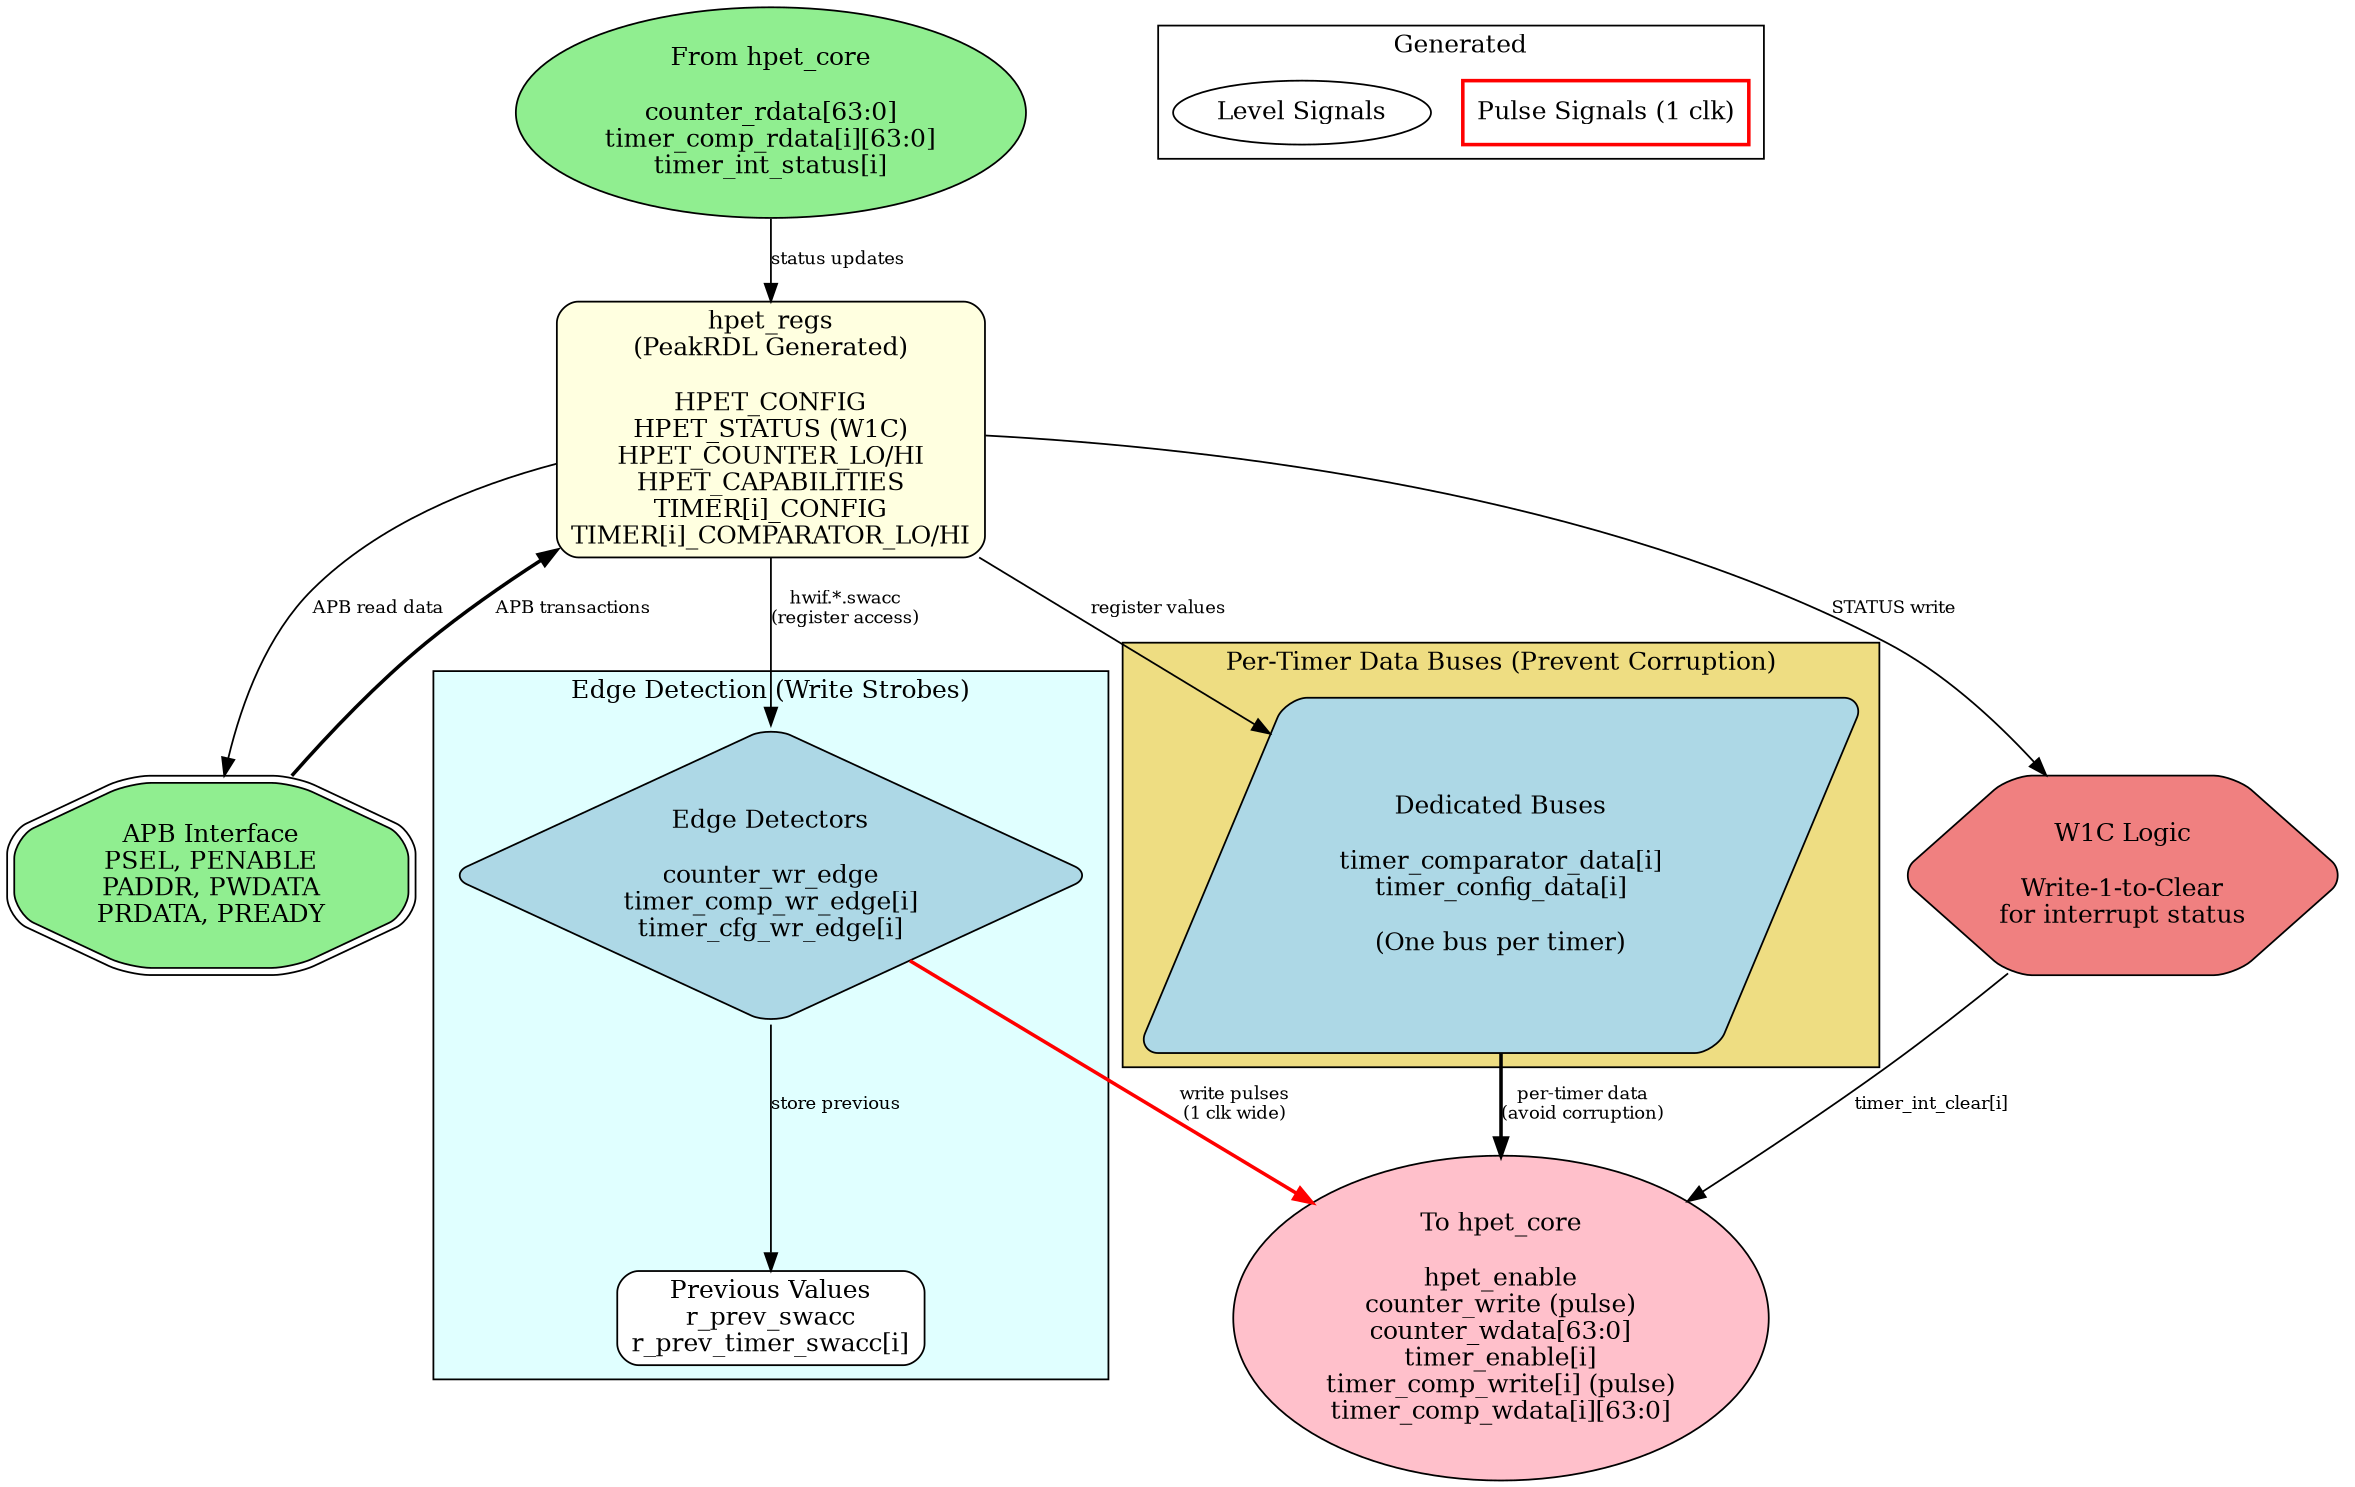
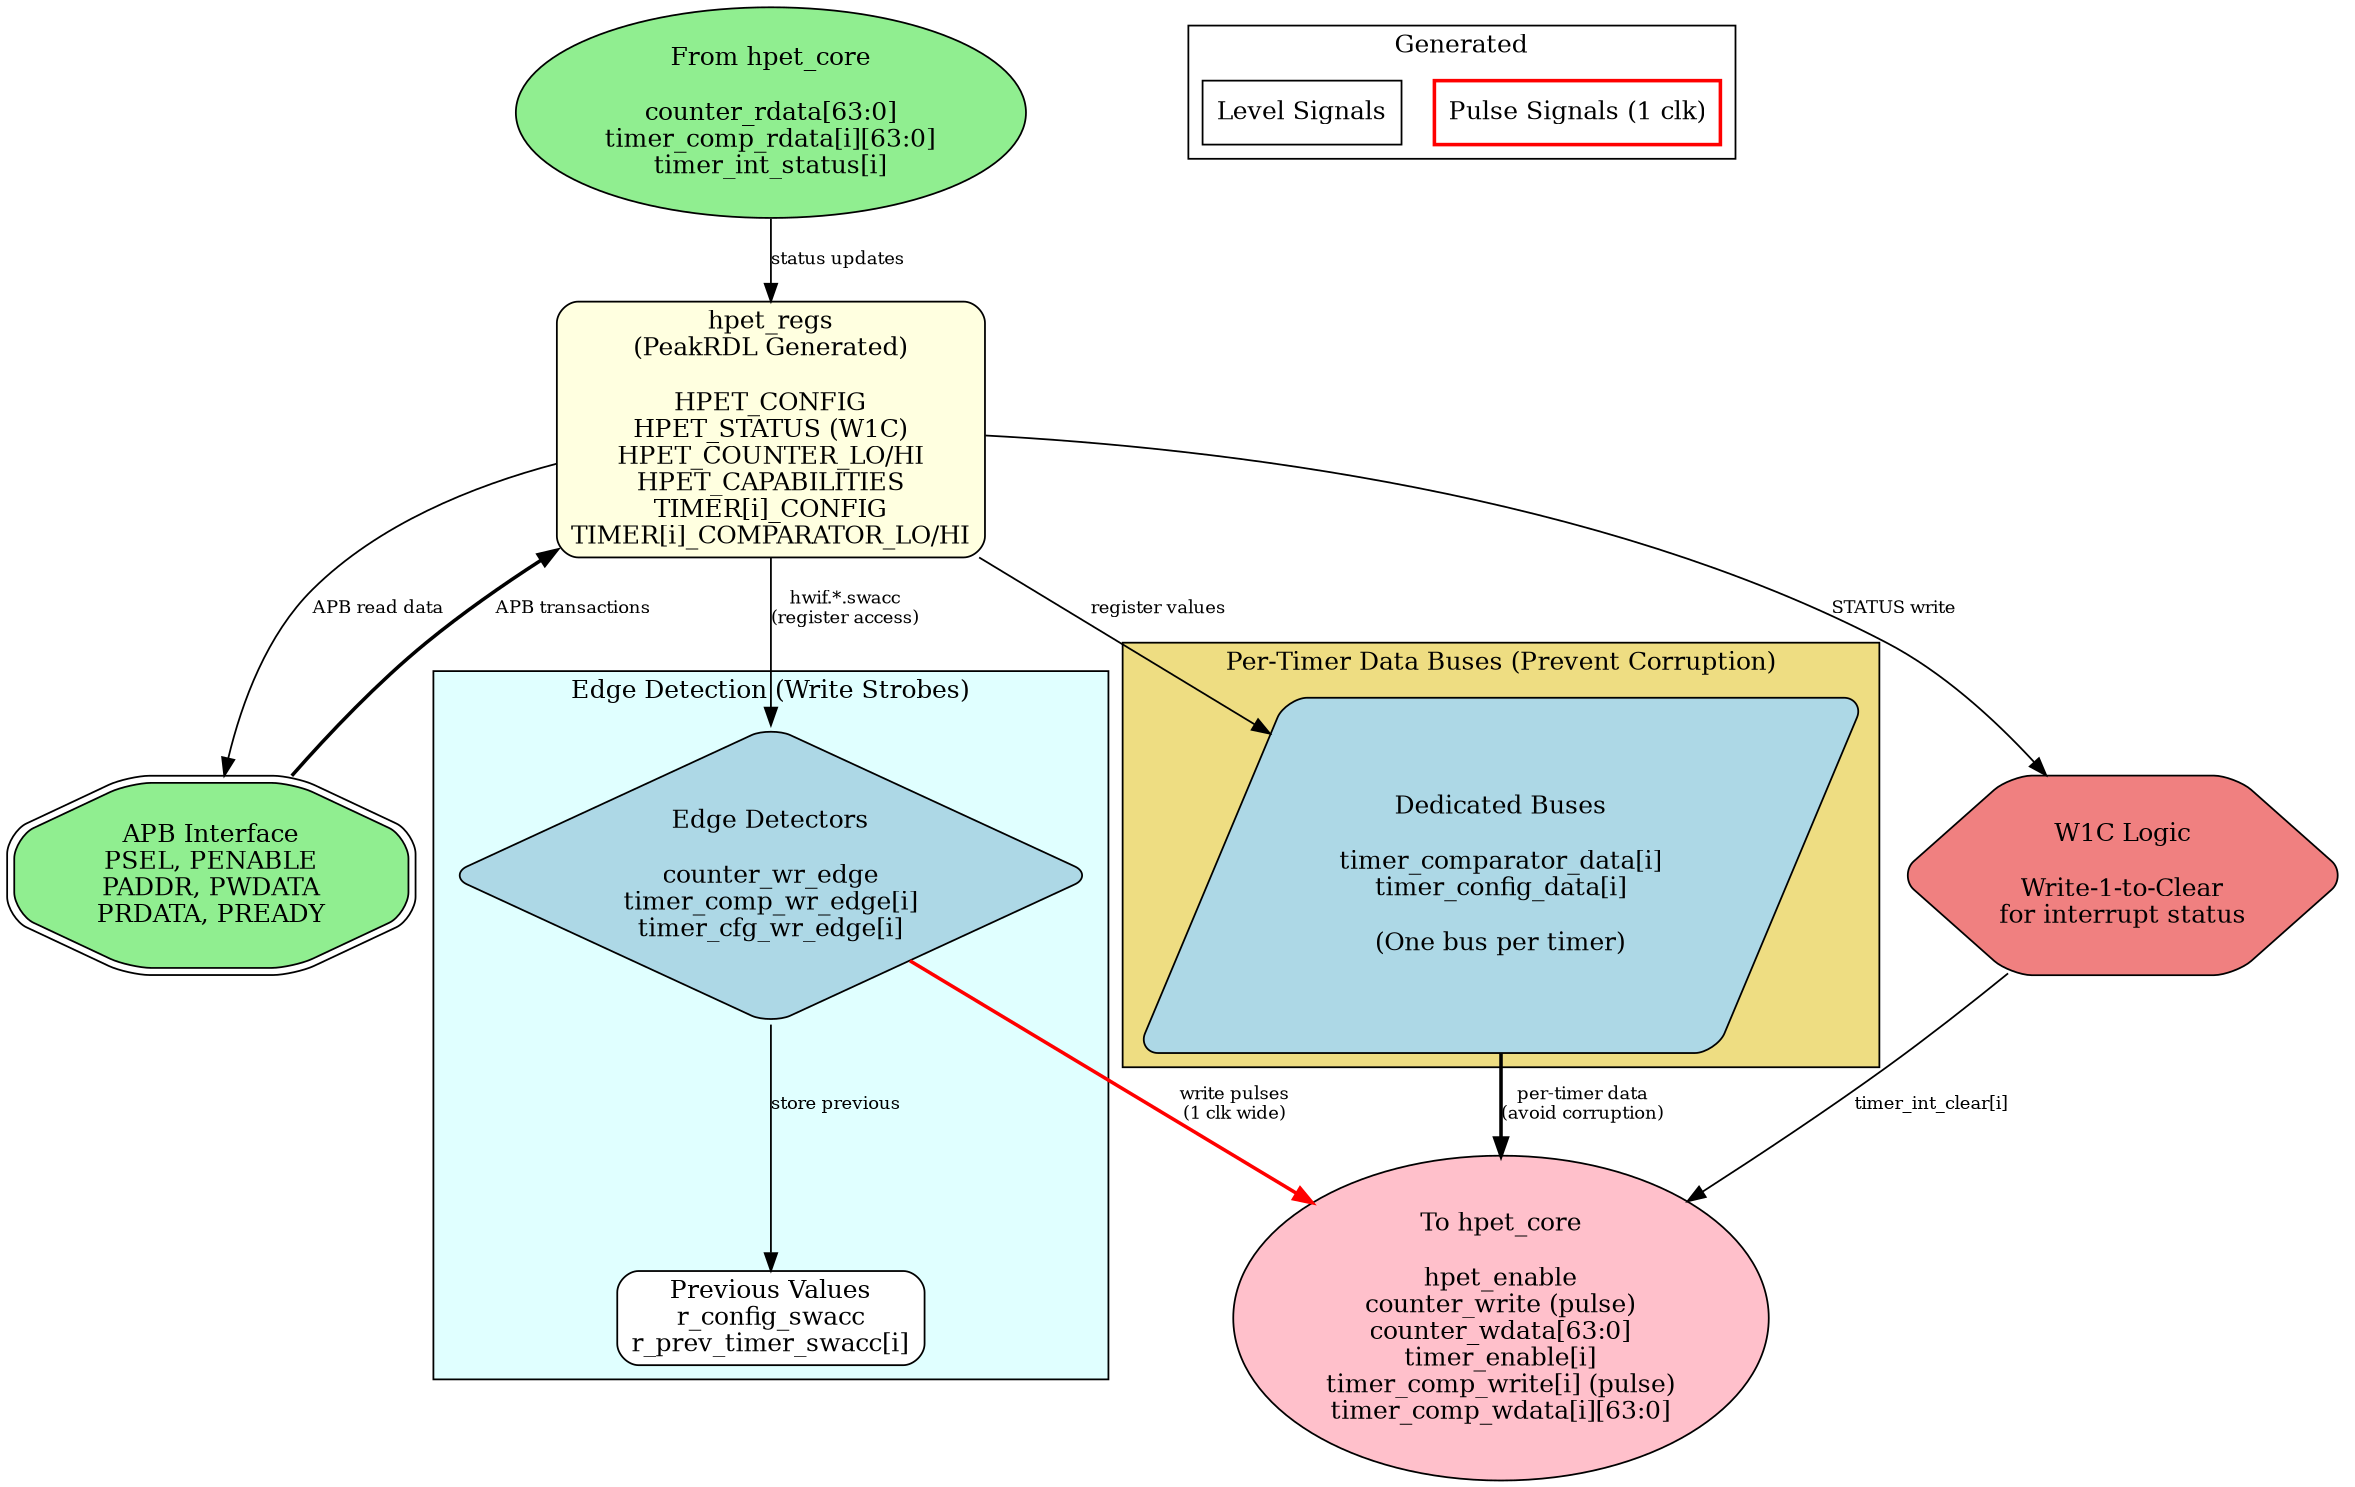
node "Level Signals": shape ellipse -> box
node "Previous Values r_prev_swacc r_prev_timer_swacc[i]": label "Previous Values r_prev_swacc r_prev_timer_swacc[i]" -> "Previous Values r_config_swacc r_prev_timer_swacc[i]"
